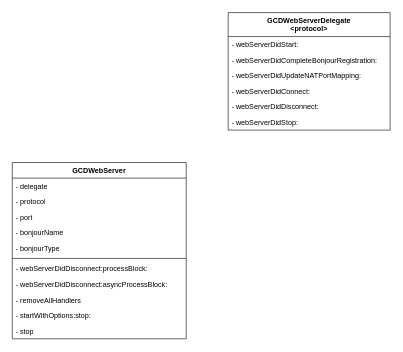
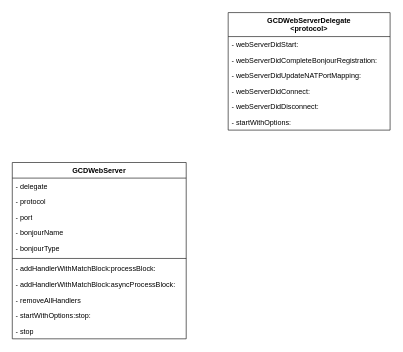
node "- webServerDidStop:": label "- webServerDidStop:" -> "- startWithOptions:"
node "- webServerDidDisconnect:processBlock:": label "- webServerDidDisconnect:processBlock:" -> "- addHandlerWithMatchBlock:processBlock:"
node "- webServerDidDisconnect:asyncProcessBlock:": label "- webServerDidDisconnect:asyncProcessBlock:" -> "- addHandlerWithMatchBlock:asyncProcessBlock:"
